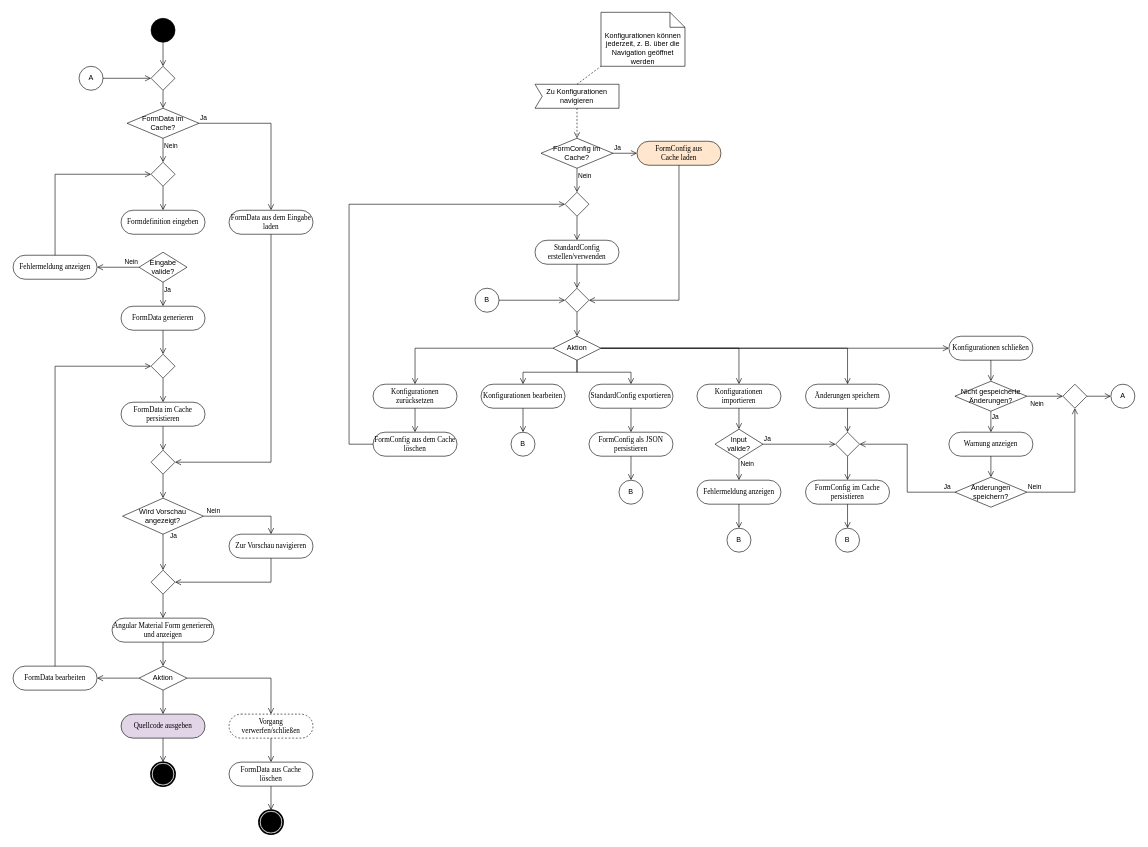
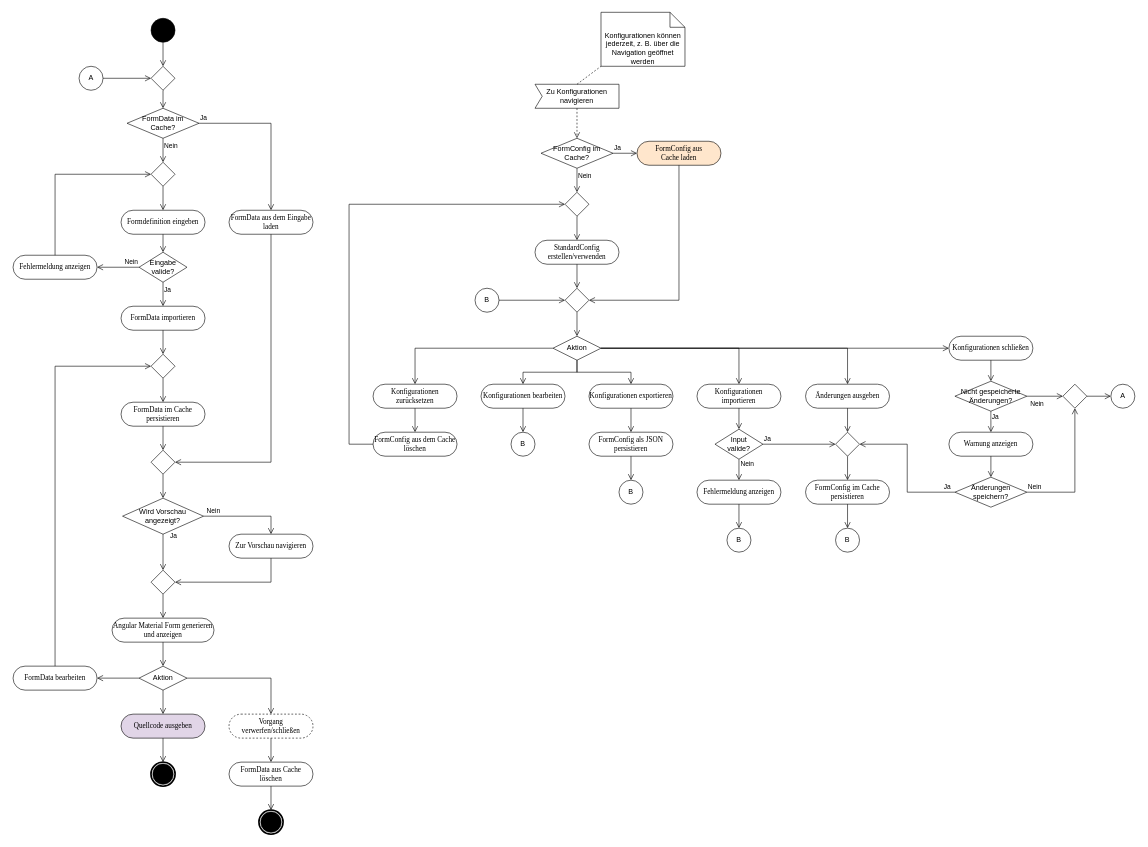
edge "Formdefinition eingeben" -> "Eingabe valide?": added
node "FormData generieren": label "FormData generieren" -> "FormData importieren"
node "StandardConfig exportieren": label "StandardConfig exportieren" -> "Konfigurationen exportieren"
node "Änderungen speichern": label "Änderungen speichern" -> "Änderungen ausgeben"
